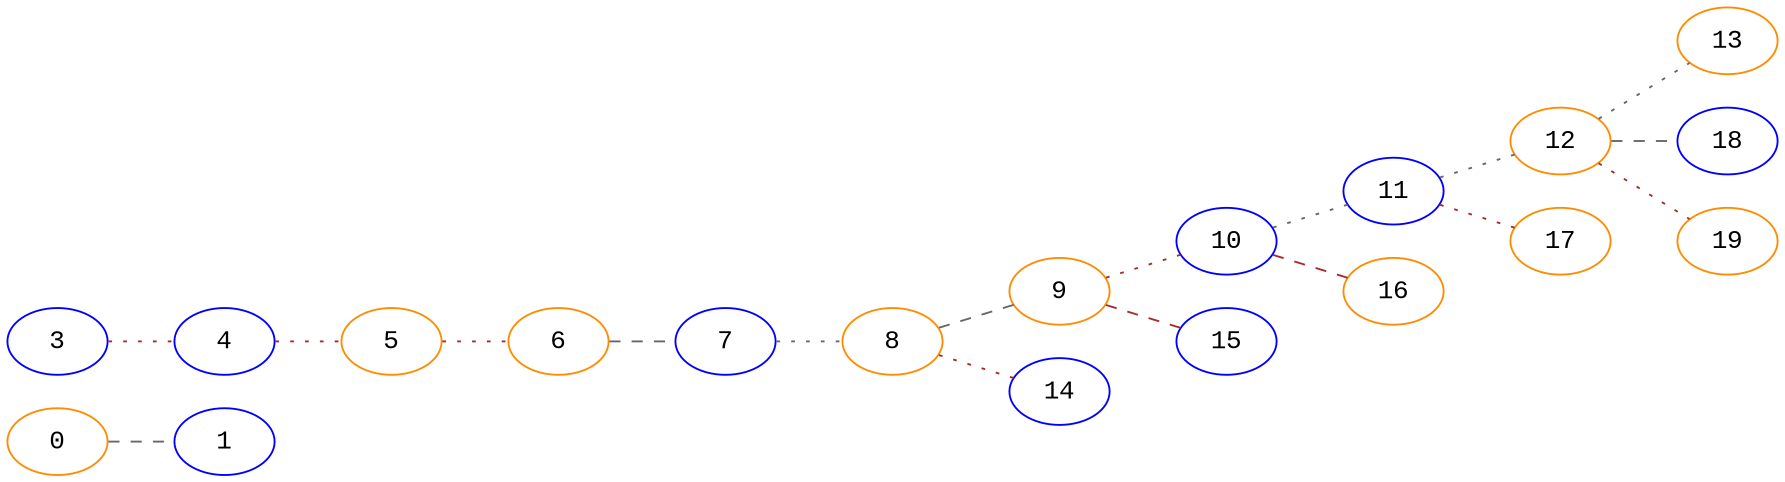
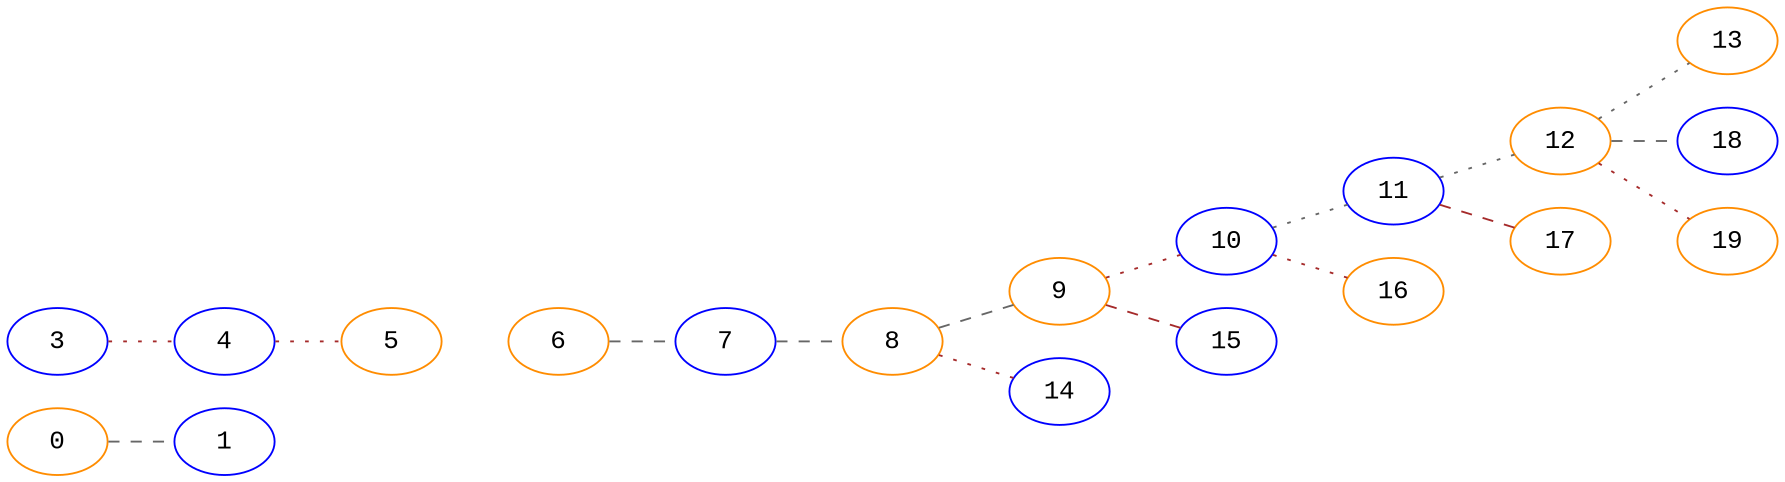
edge "11" -- "17": style dotted -> dashed
edge "10" -- "16": style dashed -> dotted
edge "5" -- "6": removed
edge "7" -- "8": style dotted -> dashed
